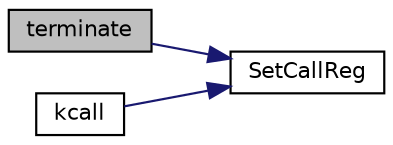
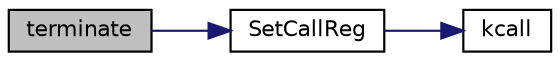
edge "kcall" -> "SetCallReg": reversed
